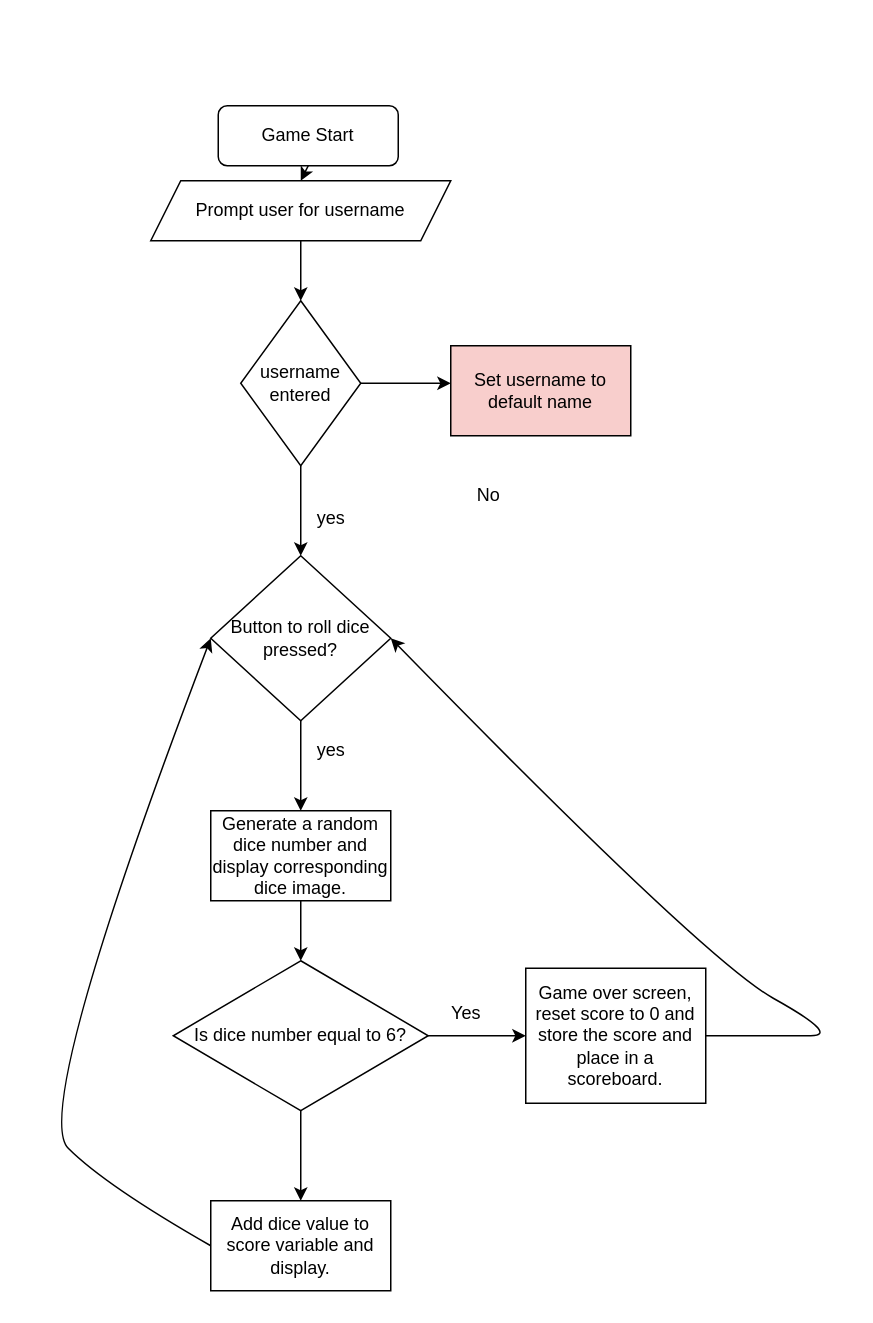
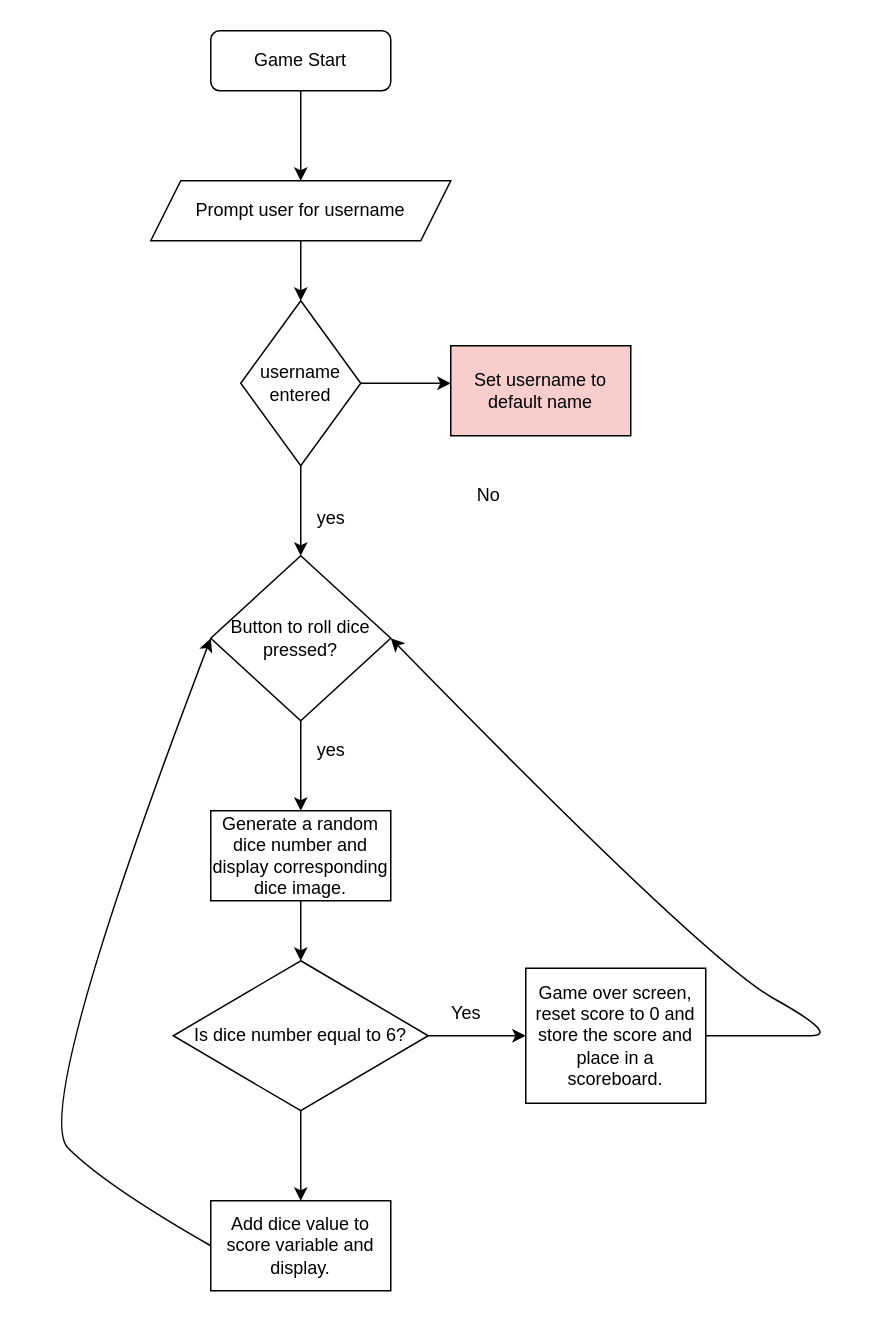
node "Game Start": moved (308, 136) -> (301, 61)
